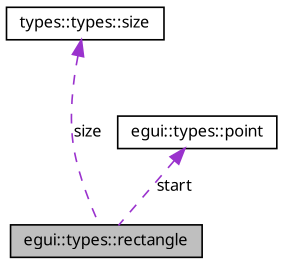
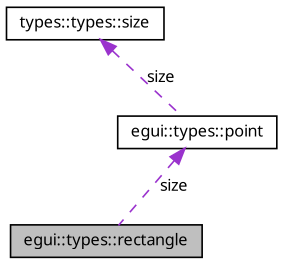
edge "egui::types::rectangle" -> "types::types::size": now "egui::types::point" -> "types::types::size"
edge "egui::types::rectangle" -> "egui::types::point": label "start" -> "size"
